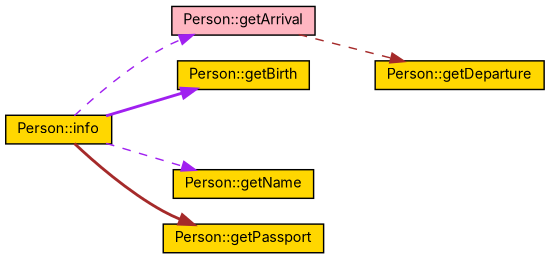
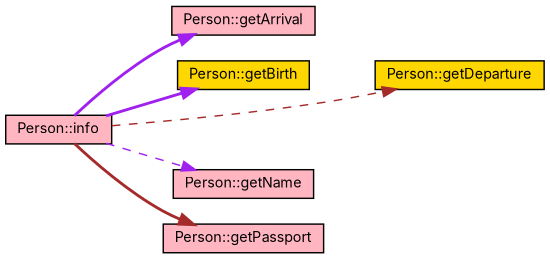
edge "Person::getArrival" -> "Person::getDeparture": now "Person::info" -> "Person::getDeparture"
edge "Person::info" -> "Person::getArrival": style dashed -> bold
node "Person::info": fillcolor gold -> lightpink
node "Person::getName": fillcolor gold -> lightpink
node "Person::getPassport": fillcolor gold -> lightpink
